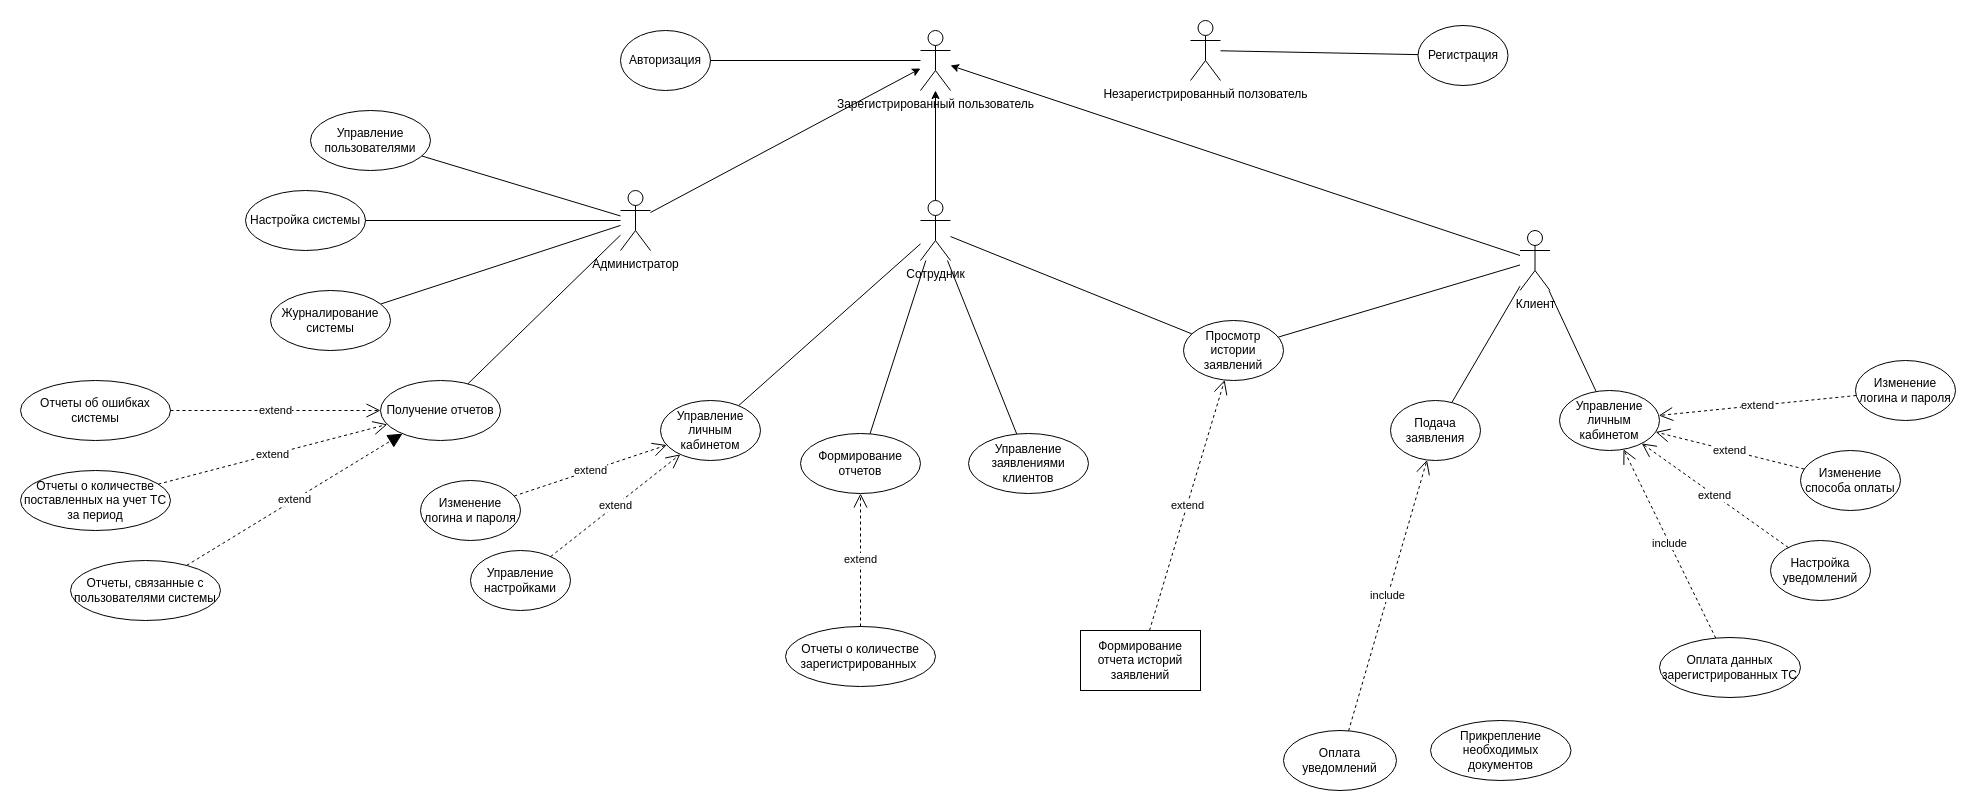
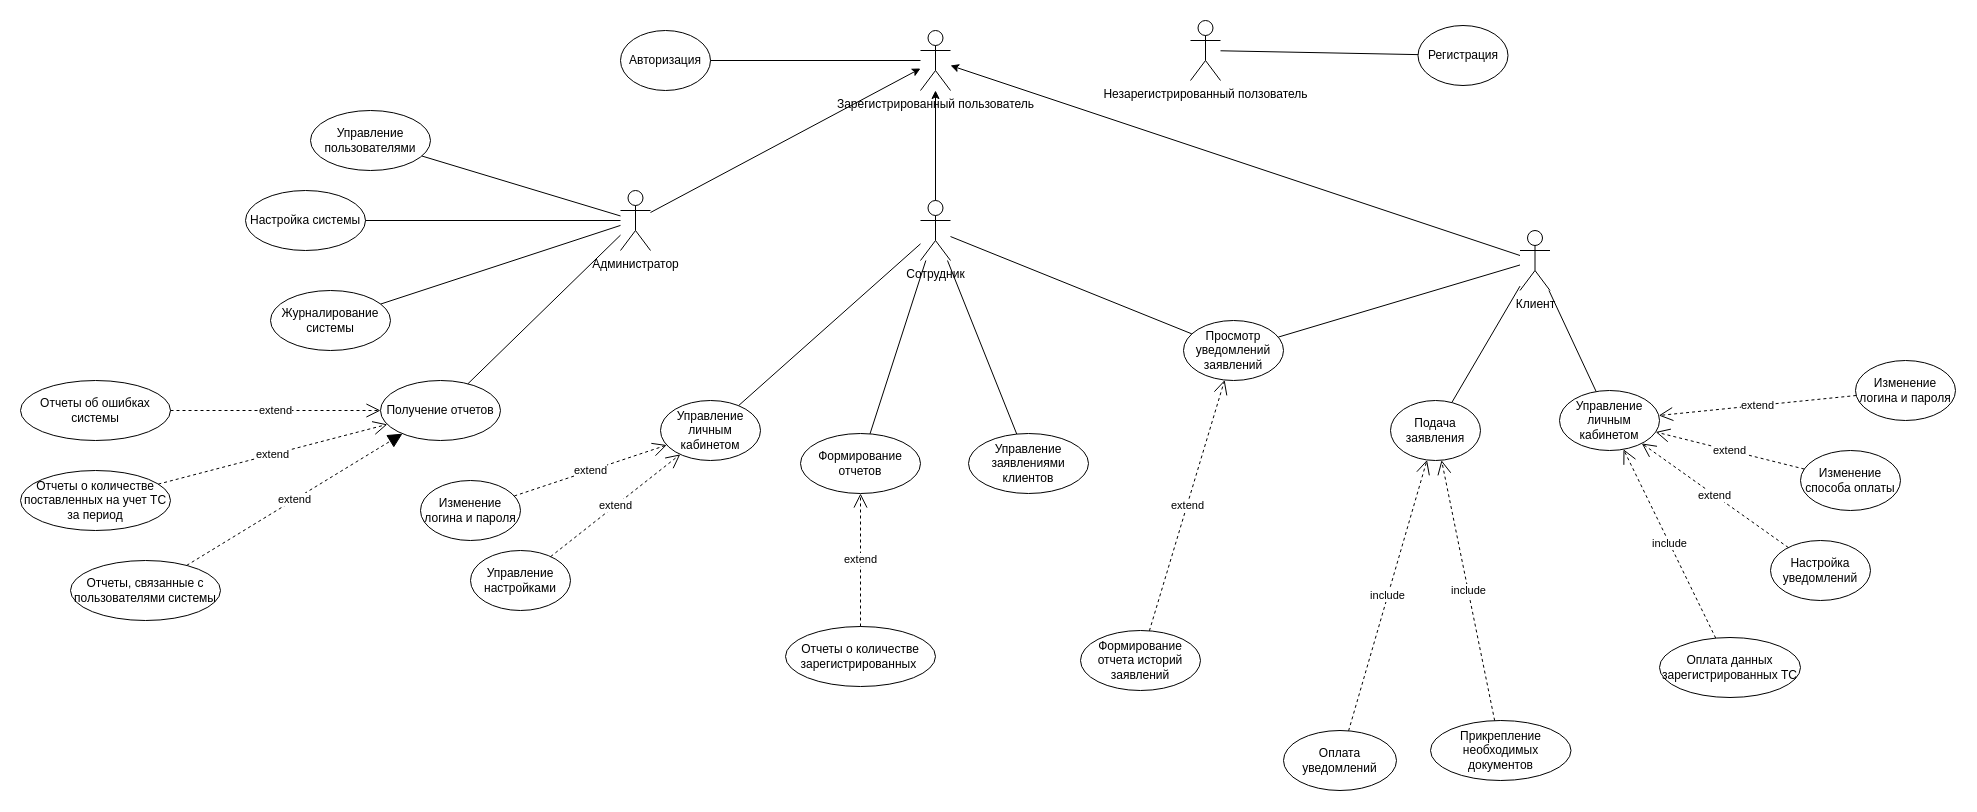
node "Просмотр истории заявлений": label "Просмотр истории заявлений" -> "Просмотр уведомлений заявлений"
edge "Прикрепление необходимых документов" -> "Подача заявления": added, label "include"
node "Формирование отчета историй заявлений": shape rectangle -> ellipse
